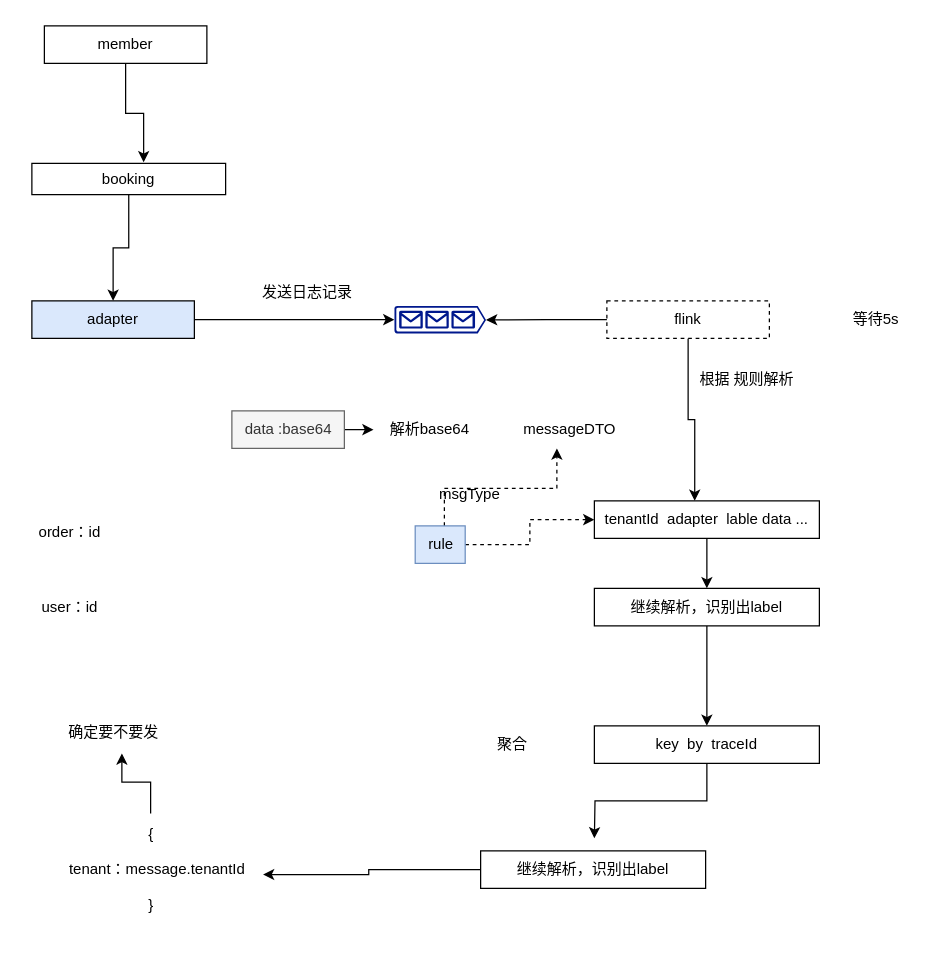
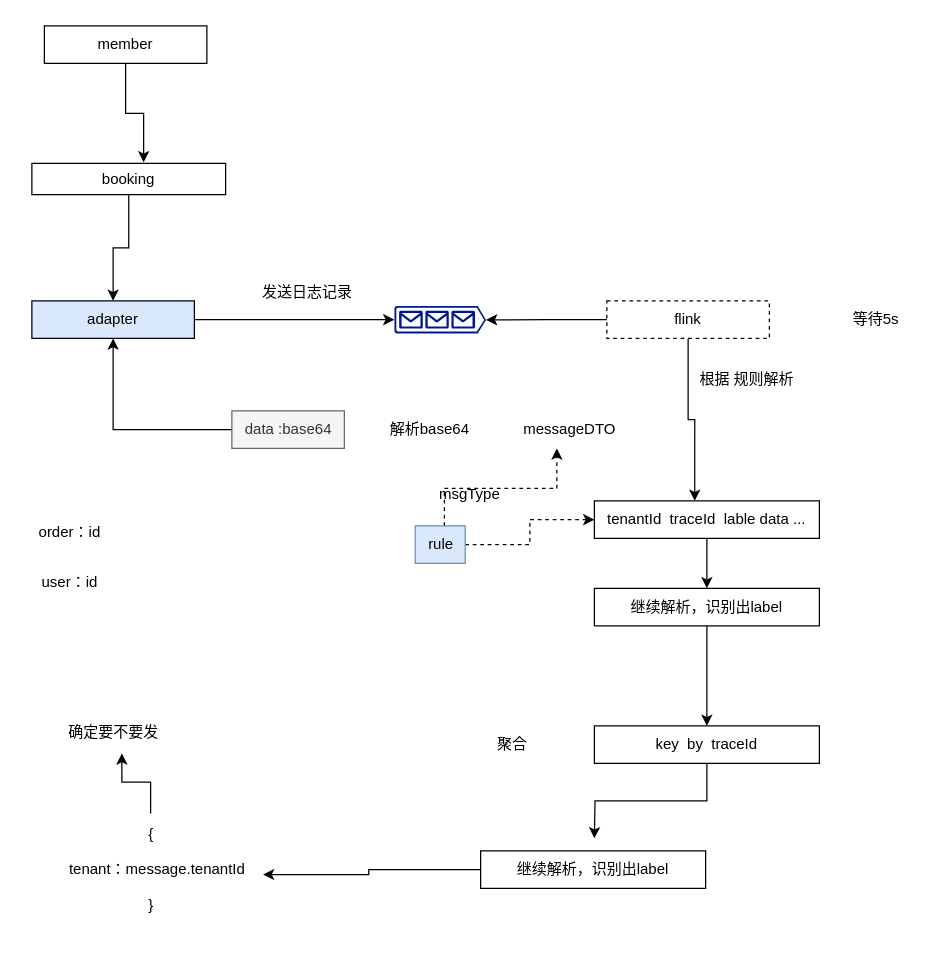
edge "data :base64" -> "解析base64": now "data :base64" -> "adapter"
node "tenantId adapter lable data ...": label "tenantId adapter lable data ..." -> "tenantId traceId lable data ..."
node "user：id": moved (69, 607) -> (69, 582)
